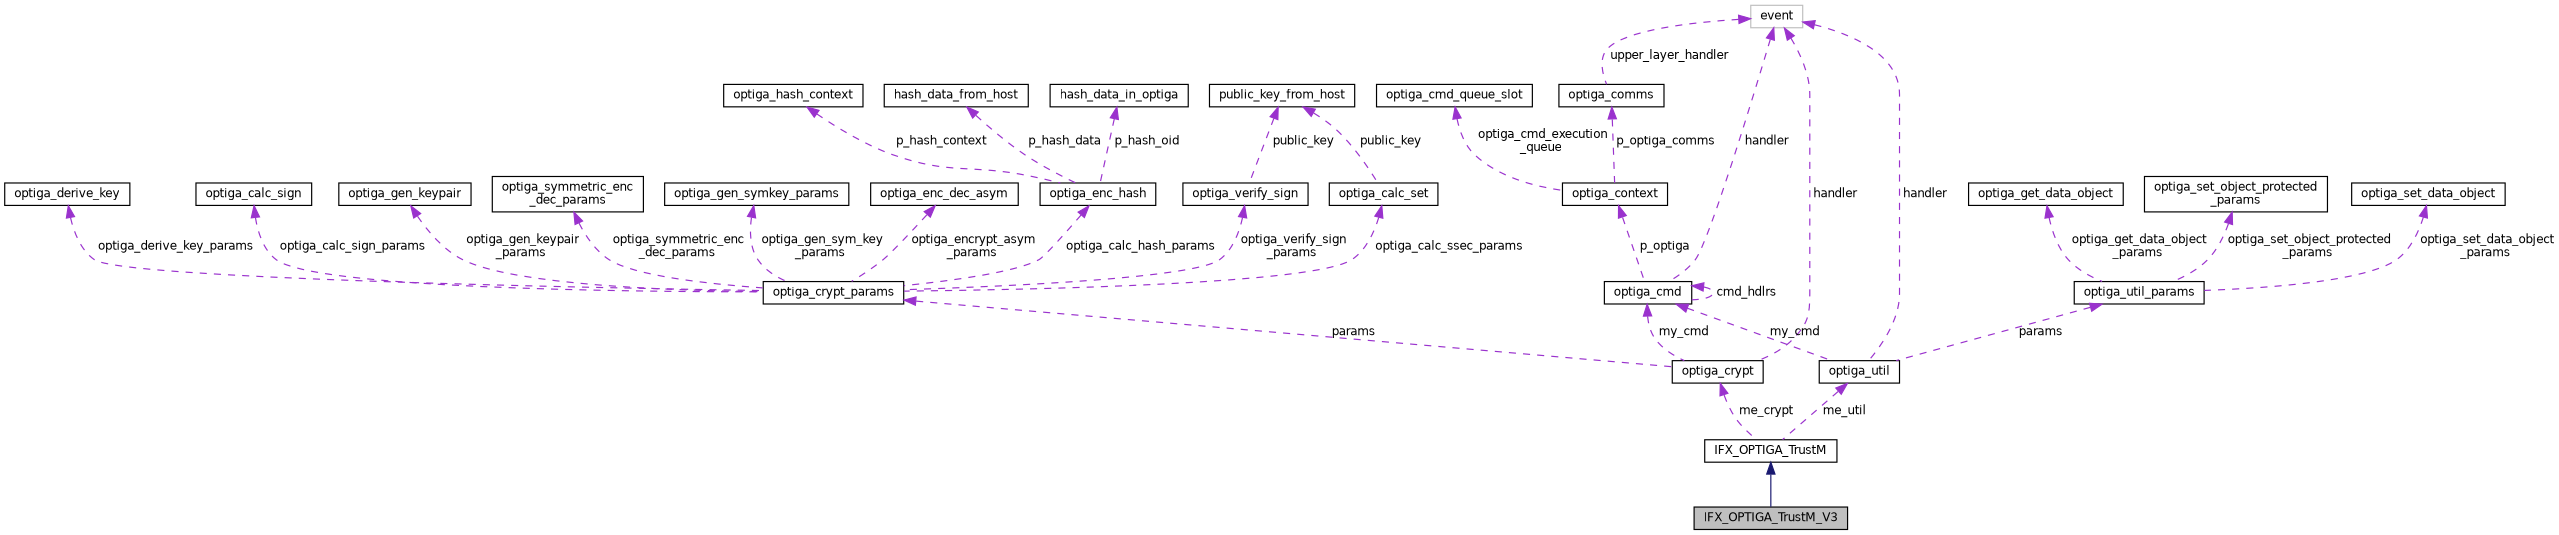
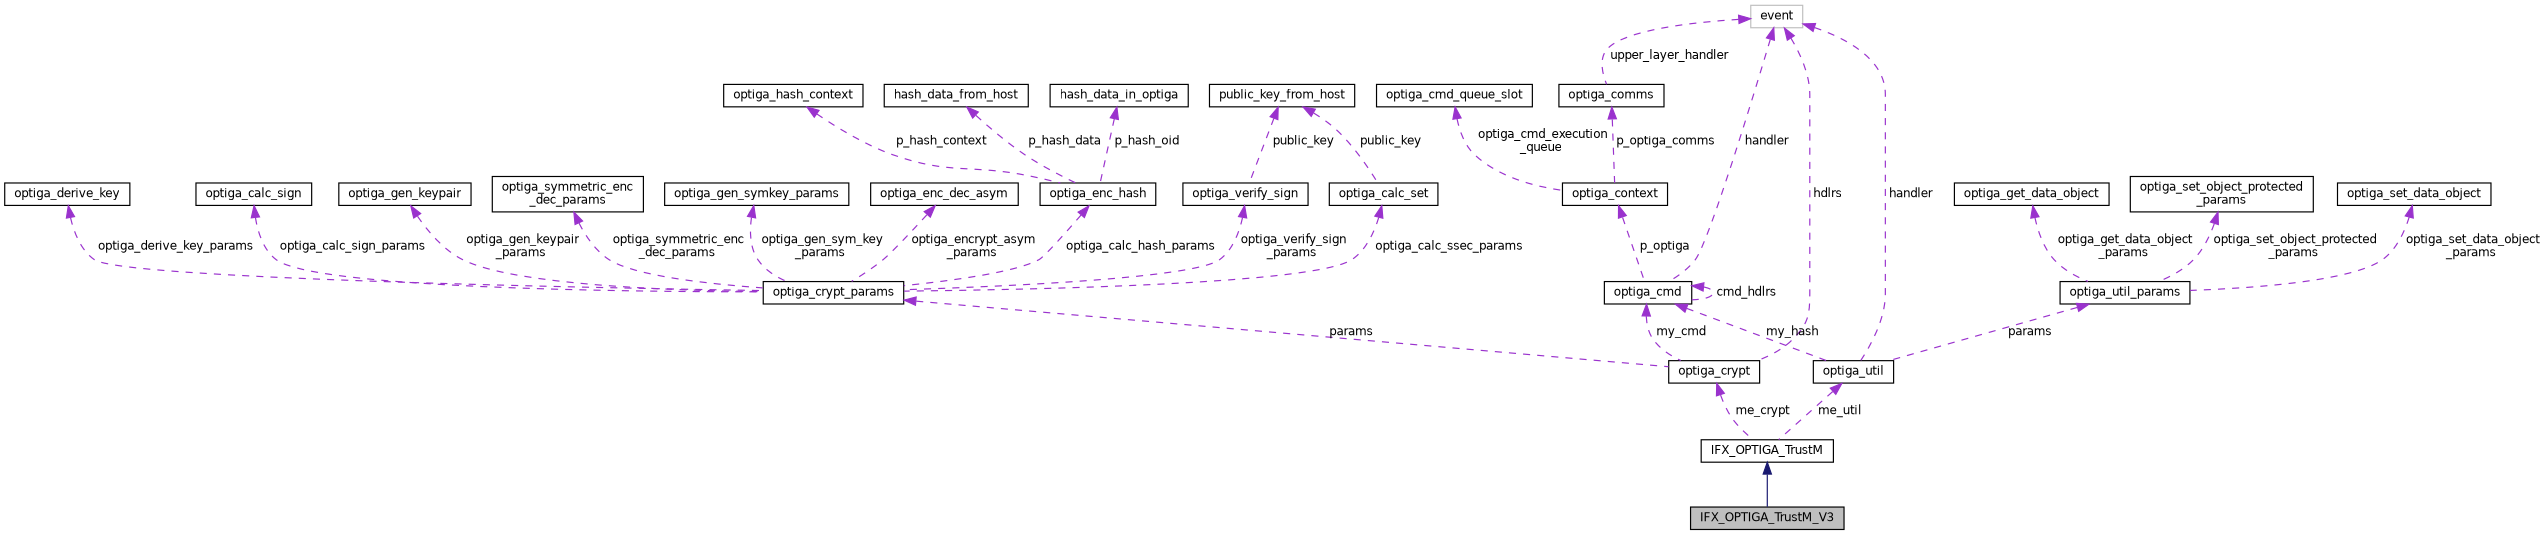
edge "optiga_crypt" -> "event": label " handler" -> " hdlrs"
edge "optiga_util" -> "optiga_cmd": label " my_cmd" -> " my_hash"
